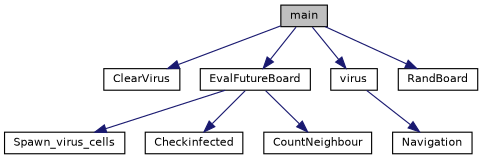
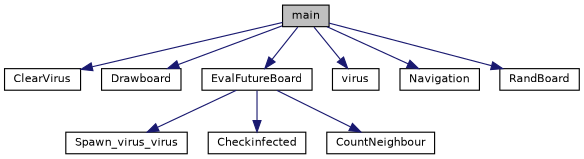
node "Drawboard": added
edge "virus" -> "Navigation": now "main" -> "Navigation"
node "Spawn_virus_cells": label "Spawn_virus_cells" -> "Spawn_virus_virus"
